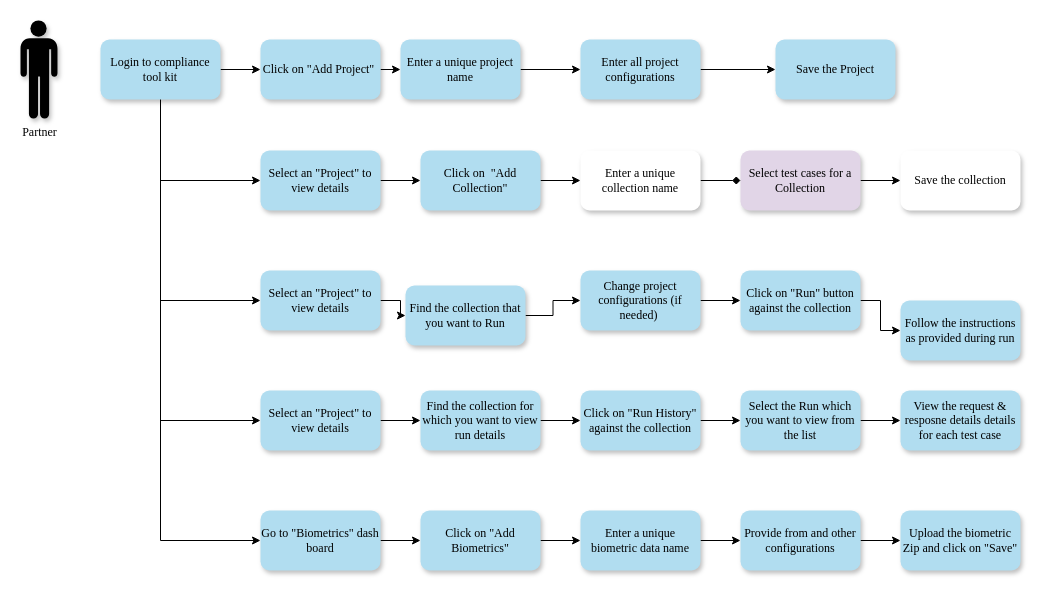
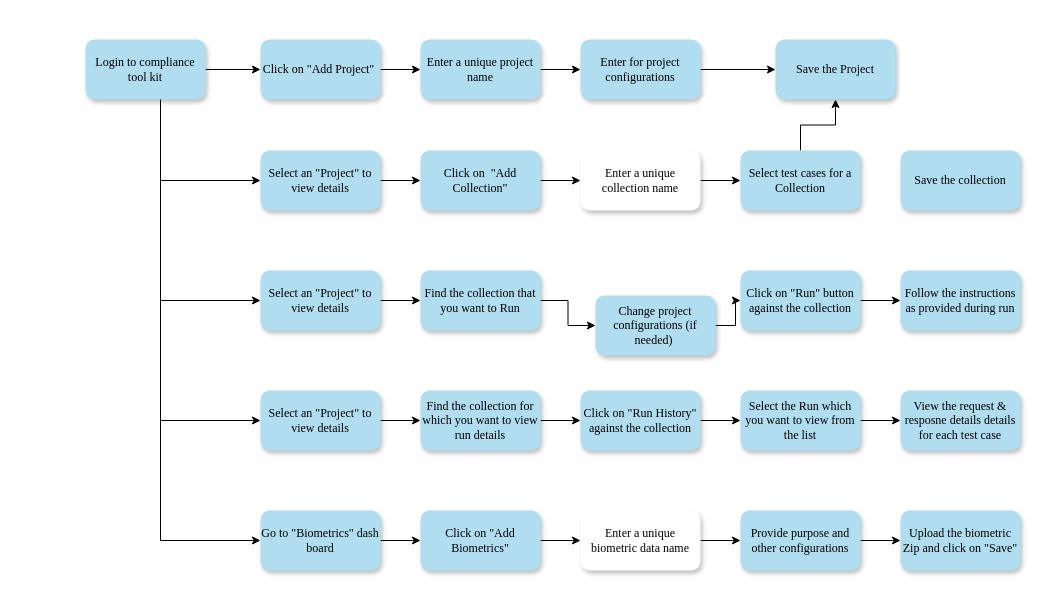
node "Partner": removed
node "Login to compliance tool kit": moved (161, 70) -> (146, 70)
node "Enter a unique project name": moved (461, 70) -> (481, 70)
node "Enter all project configurations": label "Enter all project configurations" -> "Enter for project configurations"
edge "Enter a unique collection name" -> "Select test cases for a Collection": arrowhead diamond -> classic
node "Select test cases for a Collection": fillcolor #e1d5e7 -> #b1ddf0
edge "Select test cases for a Collection" -> "Save the collection": now "Select test cases for a Collection" -> "Save the Project"
node "Save the collection": fillcolor #ffffff -> #b1ddf0
node "Change project configurations (if needed)": moved (641, 301) -> (656, 326)
node "Find the collection that you want to Run": moved (466, 316) -> (481, 301)
node "Follow the instructions as provided during run": moved (961, 331) -> (961, 301)
node "Enter a unique biometric data name": fillcolor #b1ddf0 -> #ffffff
node "Provide from and other configurations": label "Provide from and other configurations" -> "Provide purpose and other configurations"
